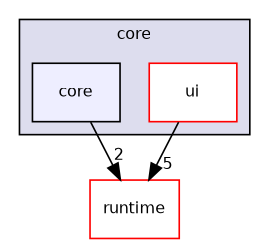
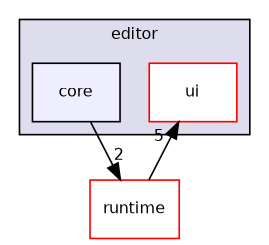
cluster "core": label "core" -> "editor"
edge "ui" -> "runtime": reversed
